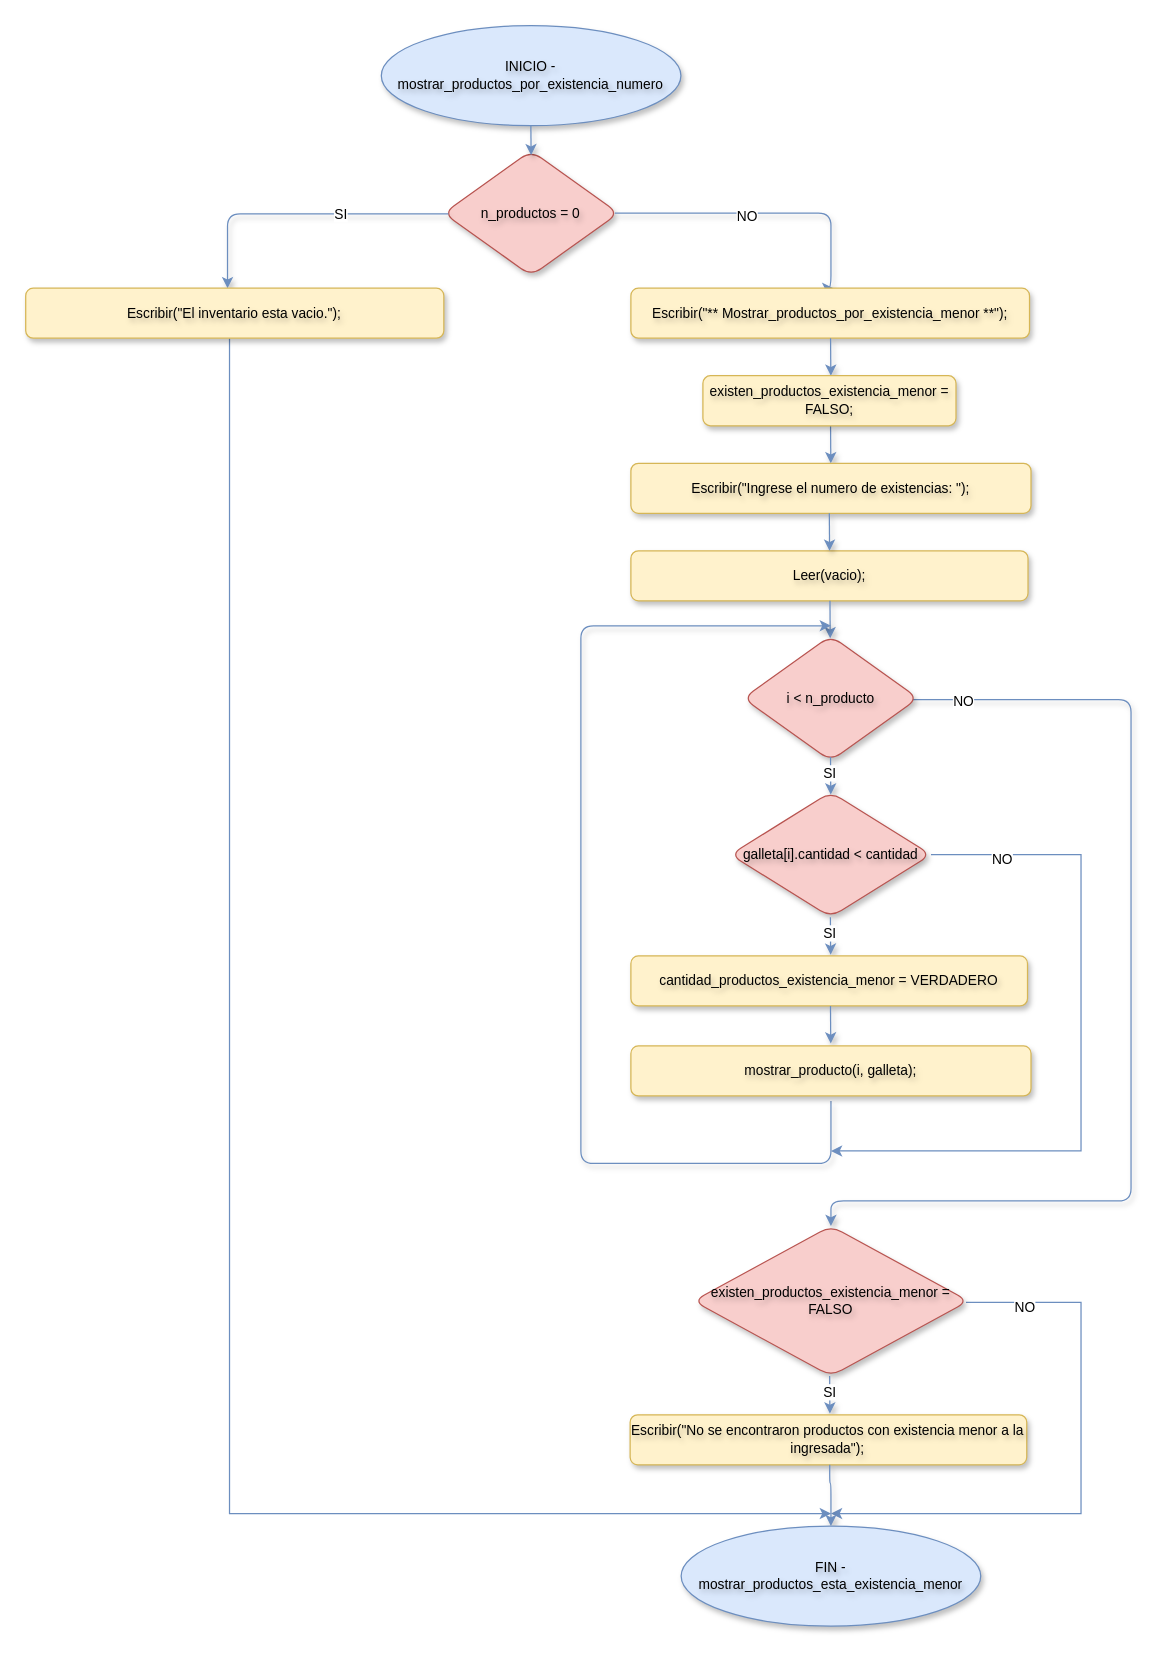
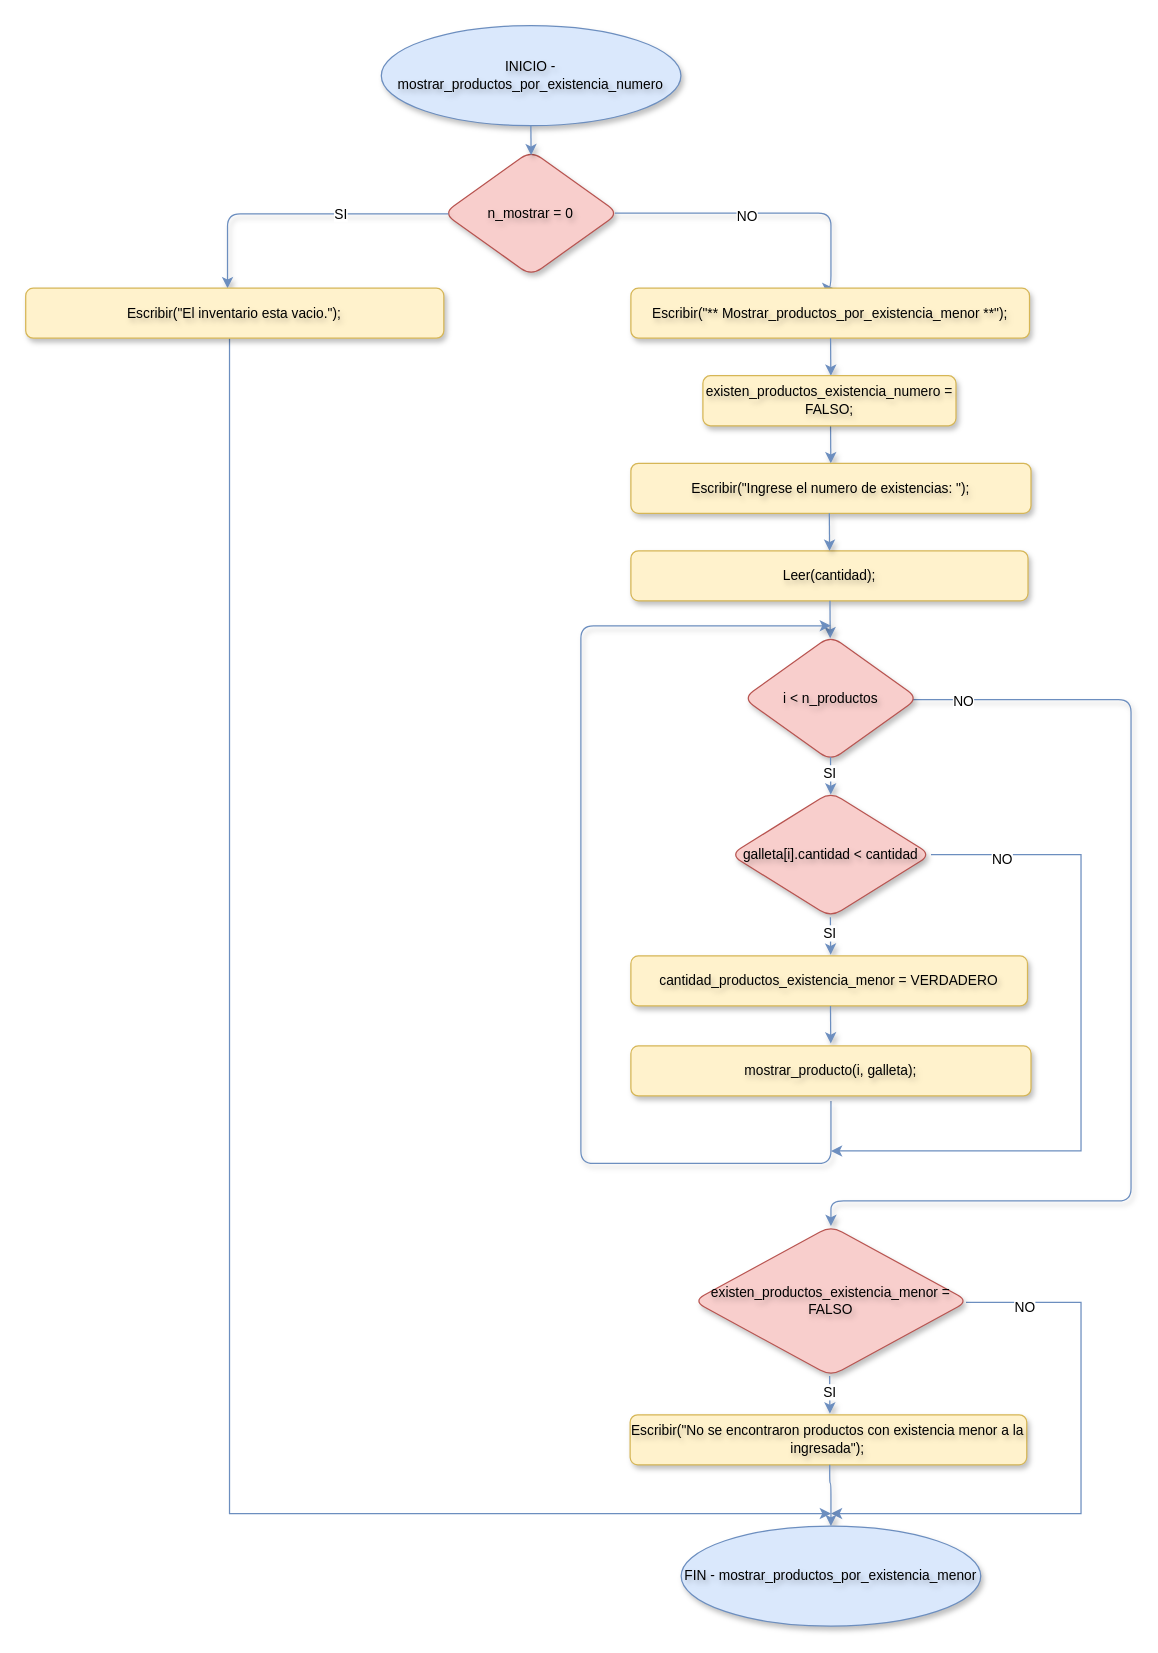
node "n_productos = 0": label "n_productos = 0" -> "n_mostrar = 0"
node "existen_productos_existencia_menor = FALSO;": label "existen_productos_existencia_menor = FALSO;" -> "existen_productos_existencia_numero = FALSO;"
node "Leer(vacio);": label "Leer(vacio);" -> "Leer(cantidad);"
node "i < n_producto": label "i < n_producto" -> "i < n_productos"
node "FIN - mostrar_productos_esta_existencia_menor": label "FIN - mostrar_productos_esta_existencia_menor" -> "FIN - mostrar_productos_por_existencia_menor"
